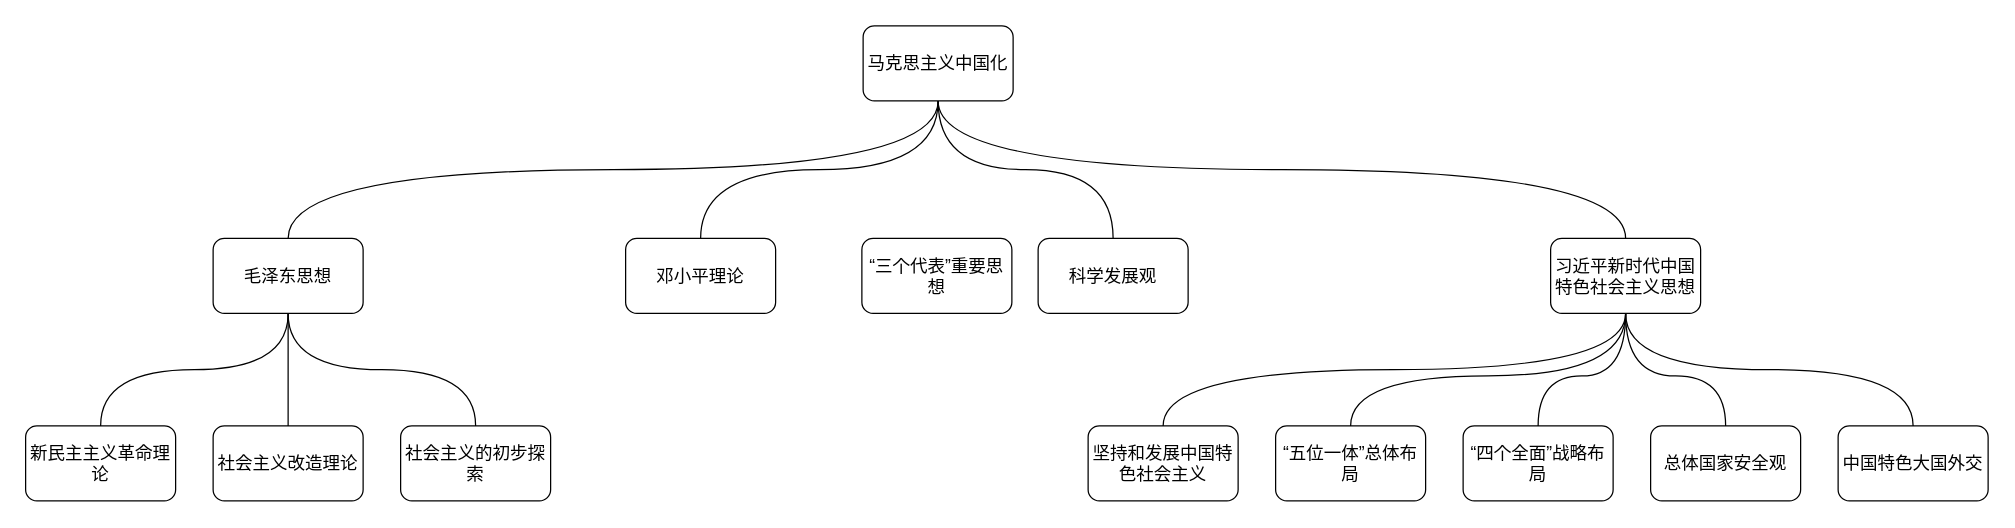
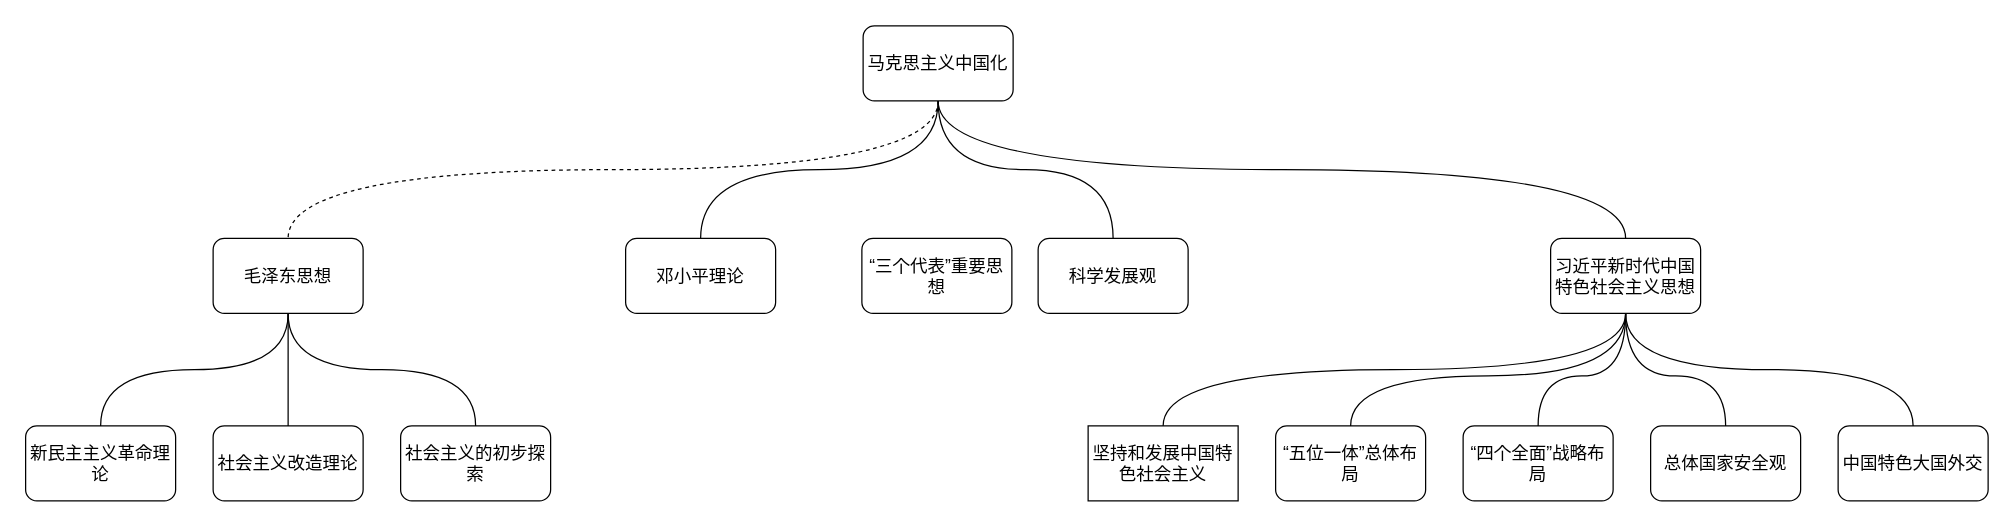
edge "马克思主义中国化" -- "毛泽东思想": style solid -> dashed
node "坚持和发展中国特色社会主义": shape rounded rectangle -> rectangle
